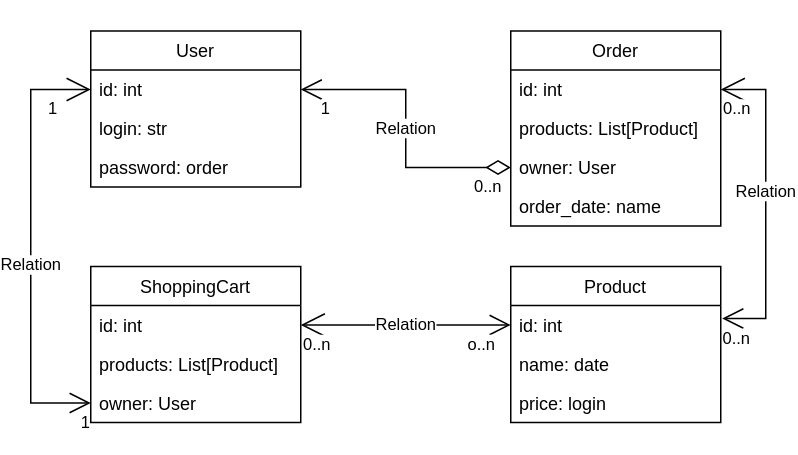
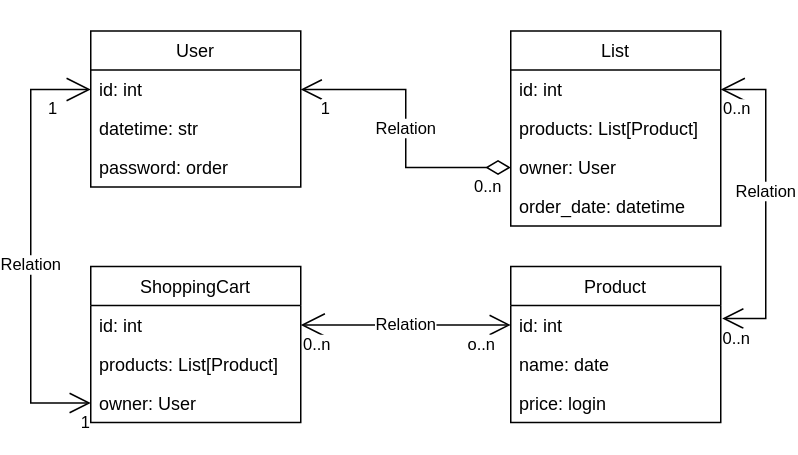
node "Order": label "Order" -> "List"
node "login: str": label "login: str" -> "datetime: str"
node "order_date: name": label "order_date: name" -> "order_date: datetime"
